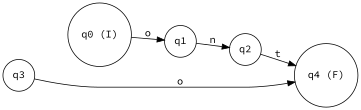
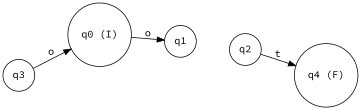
edge "q1" -> "q2": removed, label "n"
edge "q3" -> "q4 (F)": now "q3" -> "q0 (I)"
